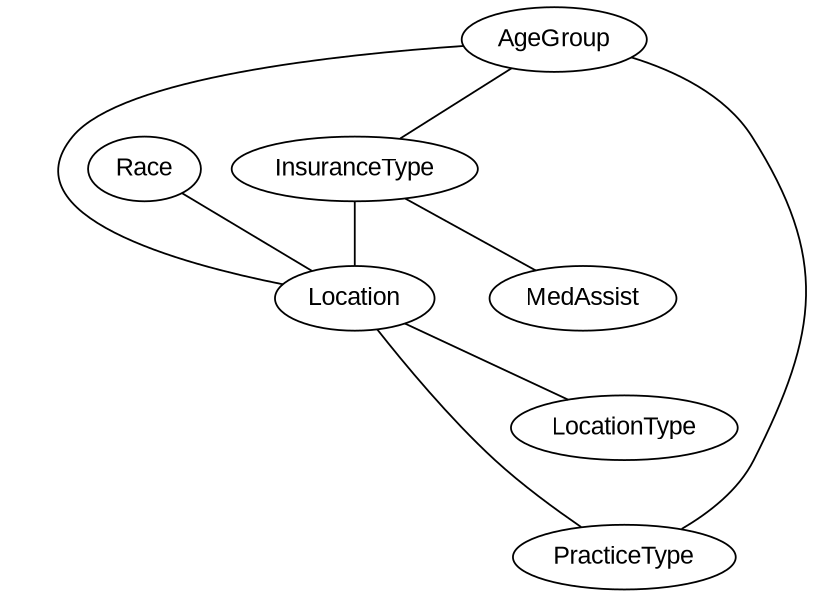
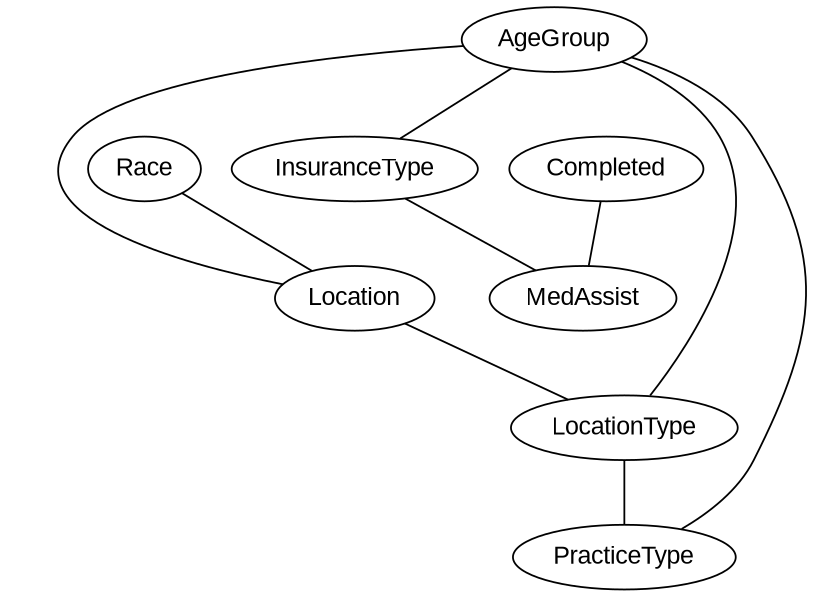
node "Completed": added
edge "AgeGroup" -- "LocationType": added
edge "InsuranceType" -- "Location": removed
edge "Location" -- "PracticeType": now "LocationType" -- "PracticeType"
